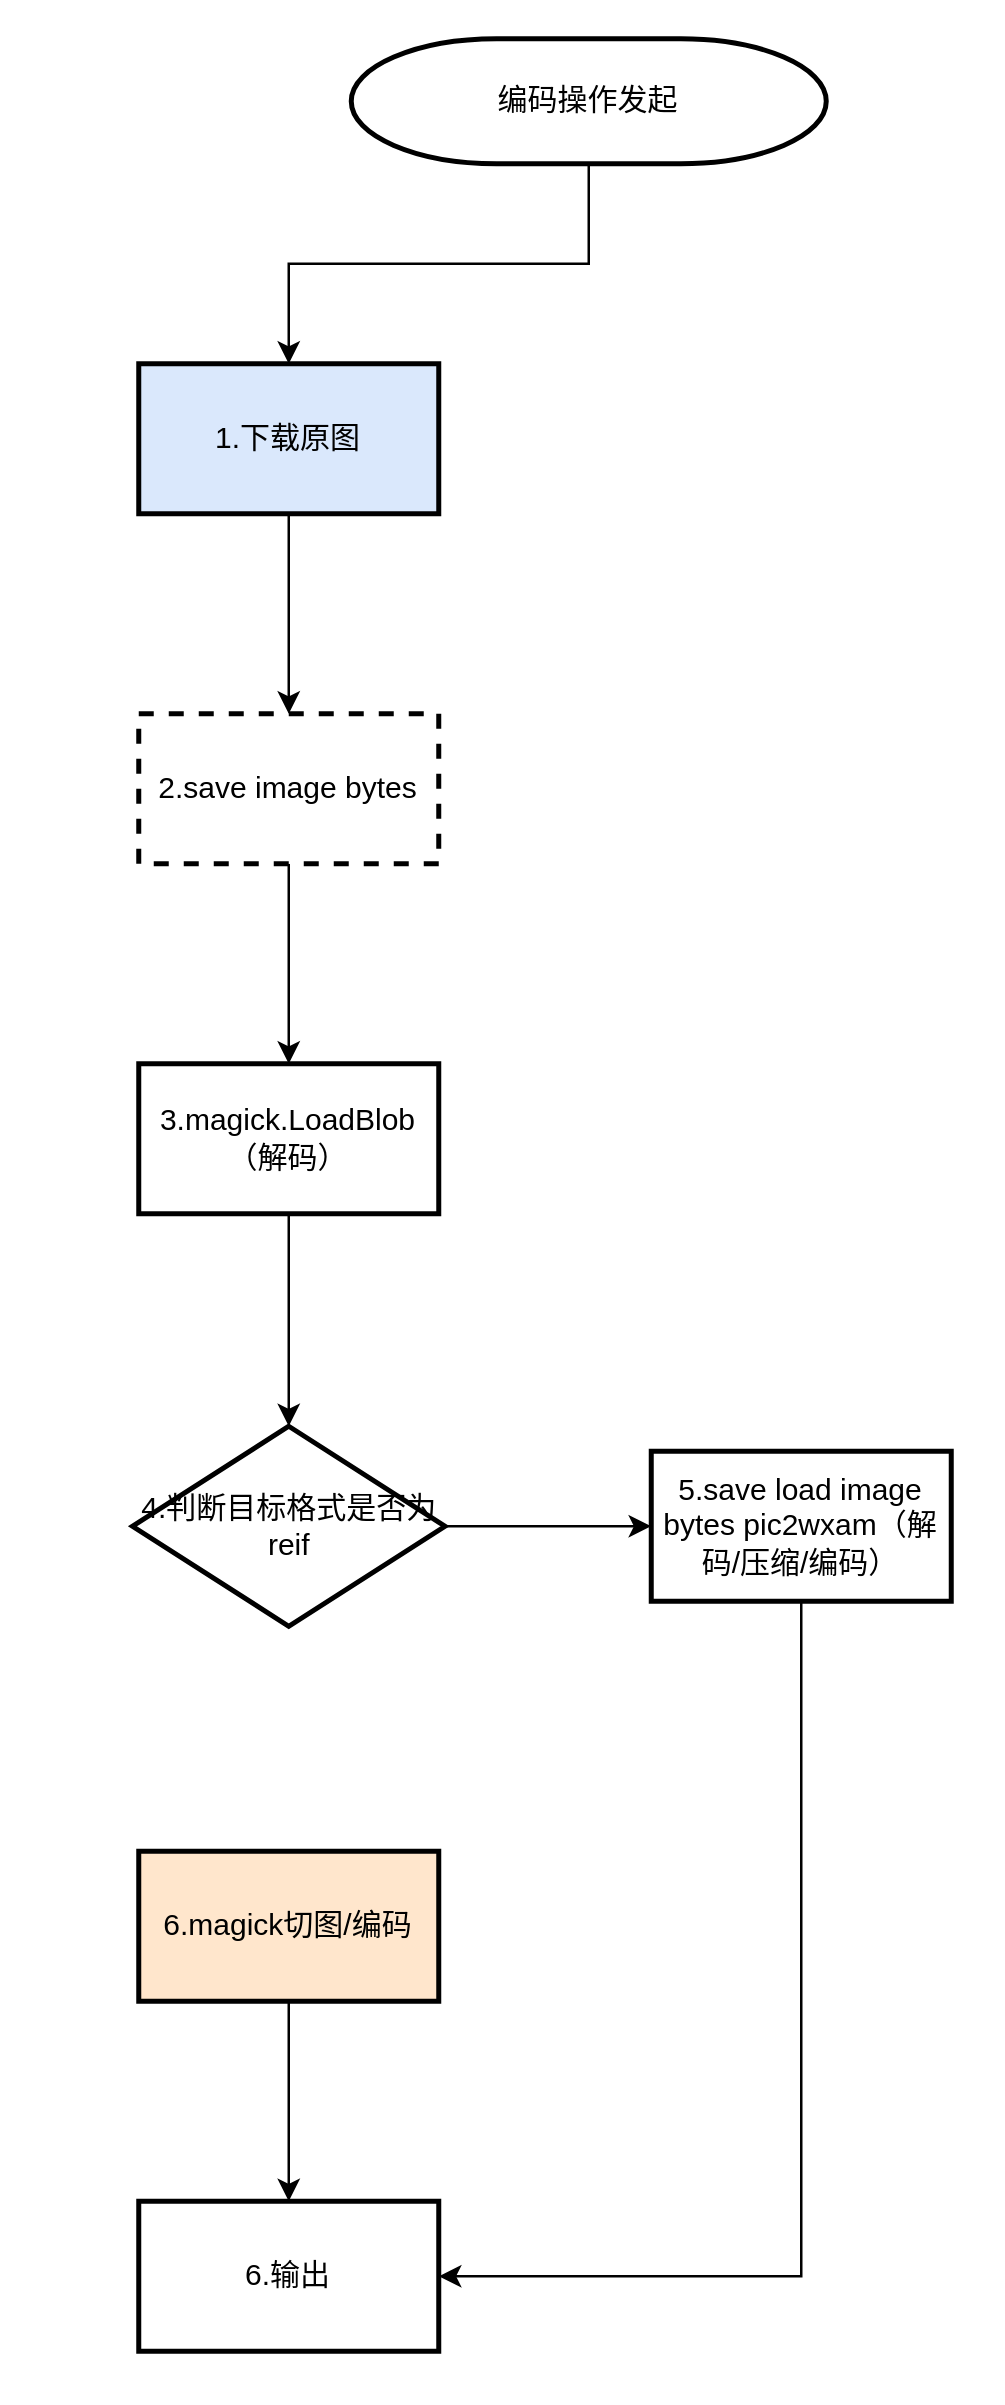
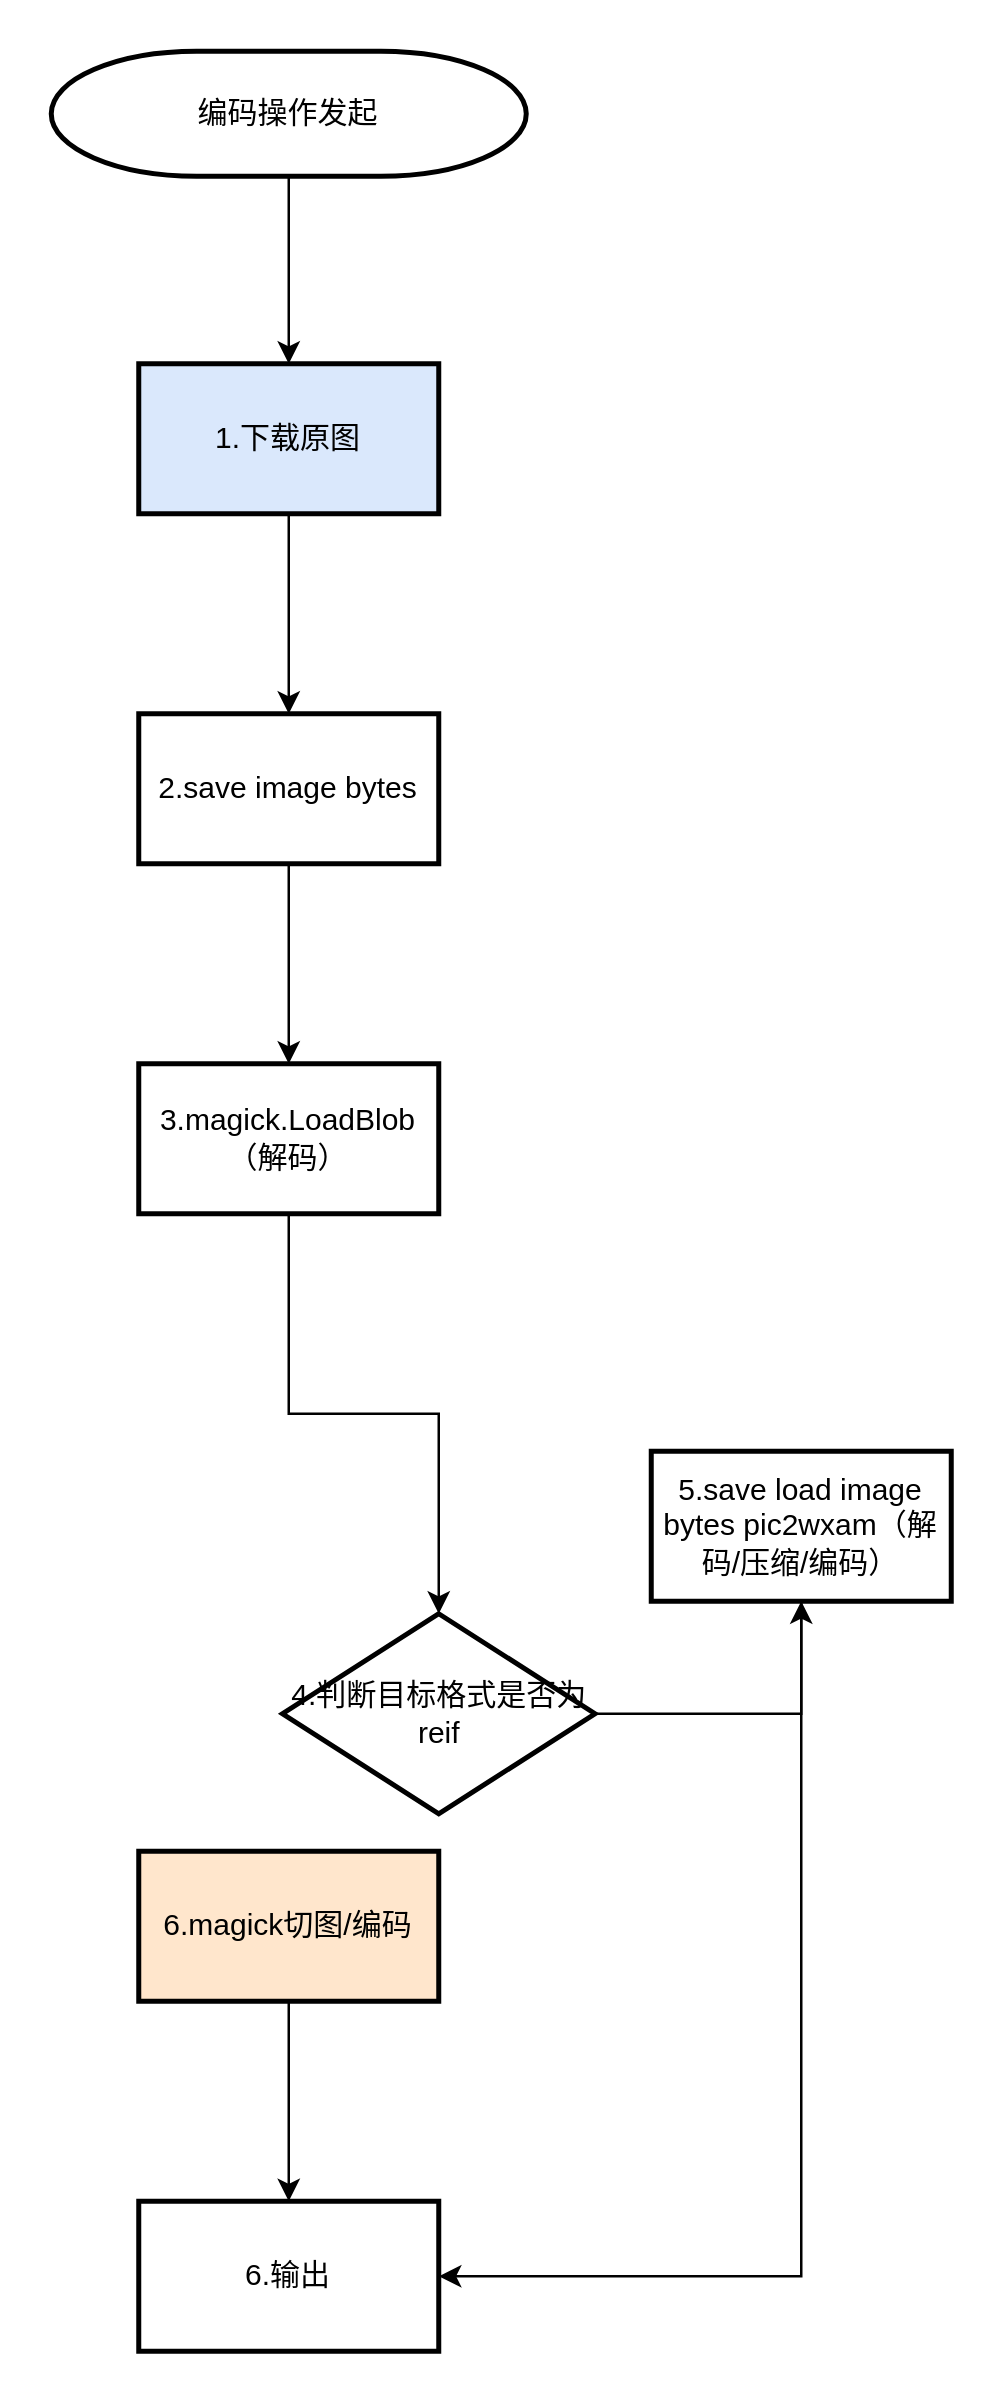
node "编码操作发起": moved (589, 101) -> (289, 114)
node "2.save image bytes": style dashed -> solid
node "4.判断目标格式是否为reif": moved (289, 1526) -> (439, 1714)
